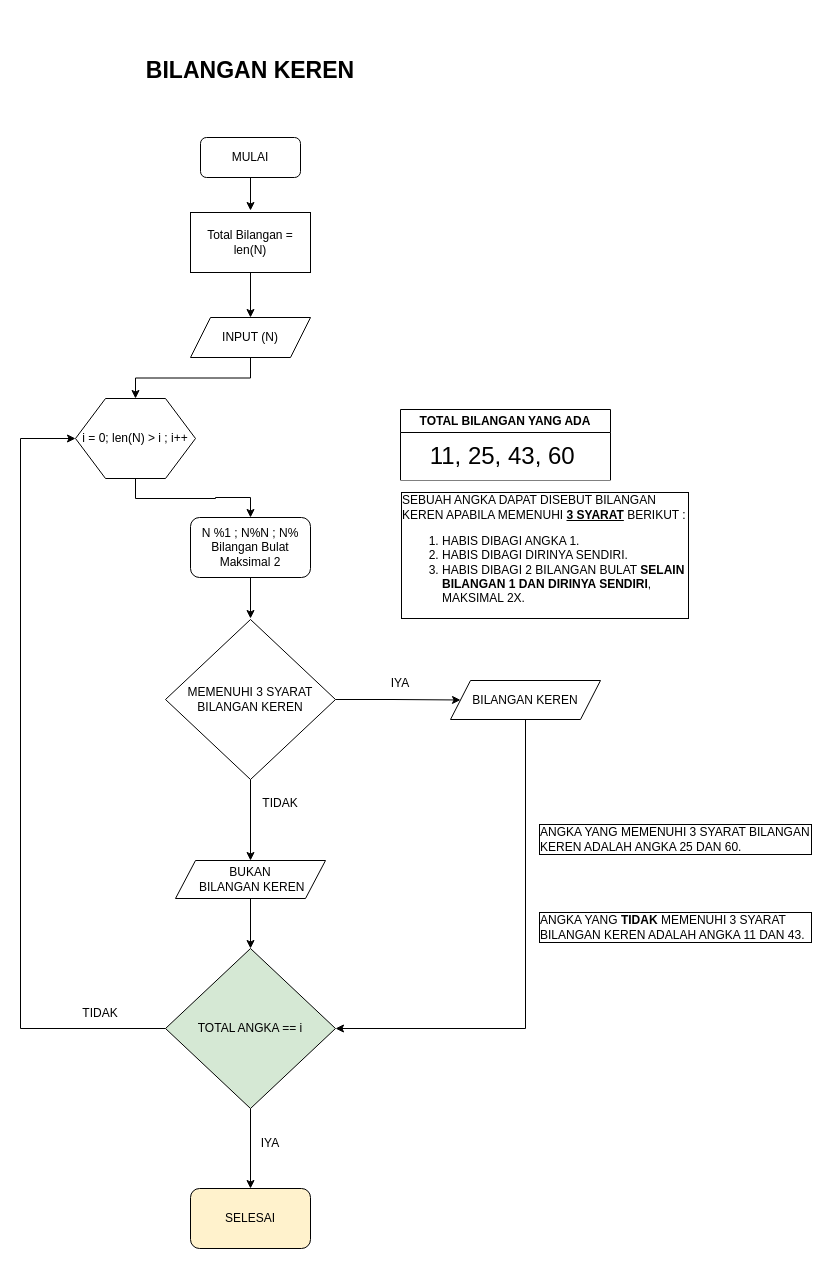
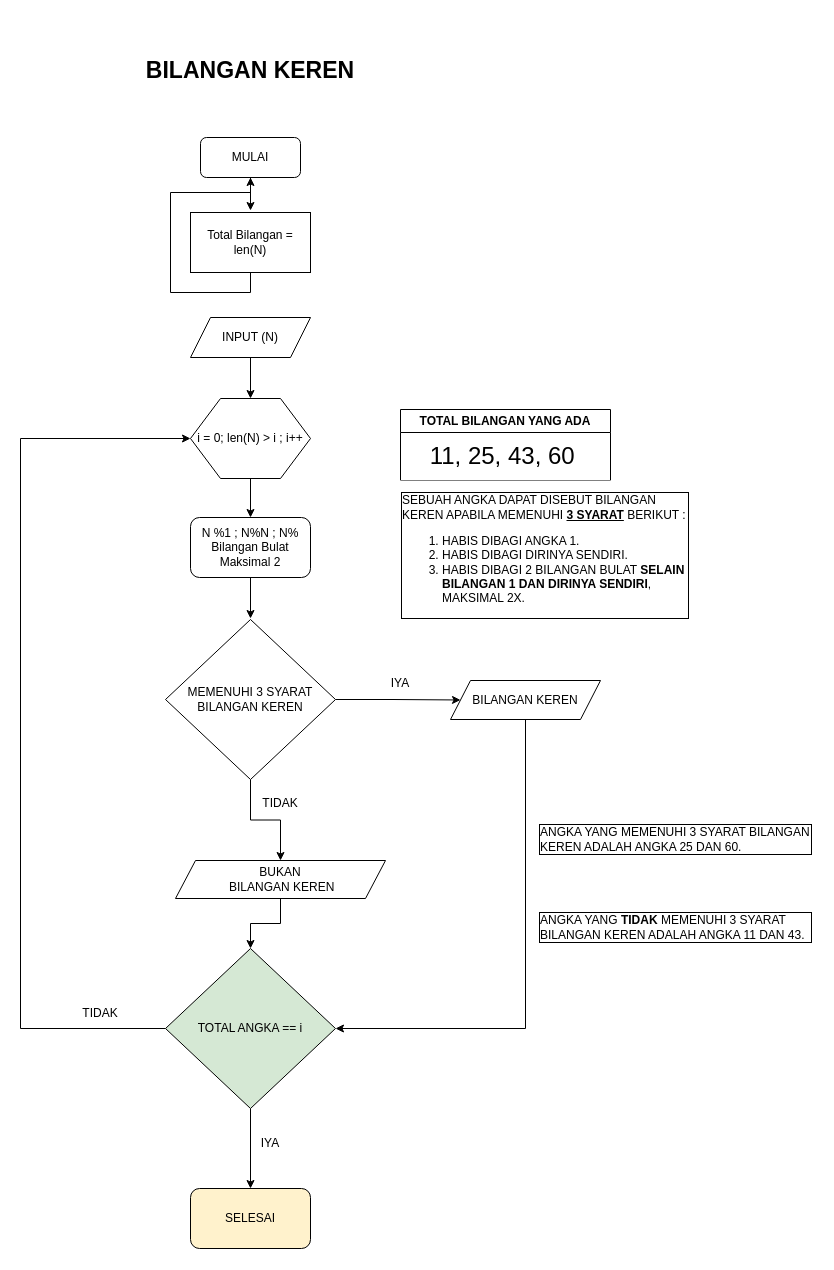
edge "Total Bilangan = len(N)" -> "INPUT (N)": now "Total Bilangan = len(N)" -> "MULAI"
node "i = 0; len(N) > i ; i++": moved (136, 439) -> (251, 439)
node "BUKAN BILANGAN KEREN": size 150x38 -> 210x38
